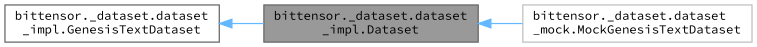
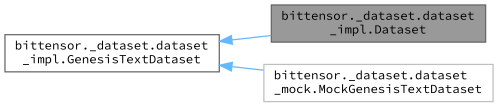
edge "bittensor._dataset.dataset _mock.MockGenesisTextDataset" -> "bittensor._dataset.dataset _impl.Dataset": now "bittensor._dataset.dataset _mock.MockGenesisTextDataset" -> "bittensor._dataset.dataset _impl.GenesisTextDataset"
